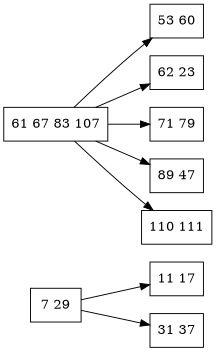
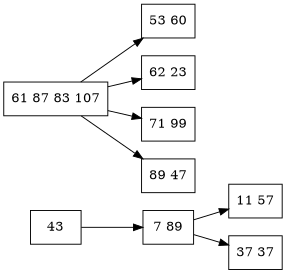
node "61 67 83 107": label "61 67 83 107" -> "61 87 83 107"
node "71 79": label "71 79" -> "71 99"
node "43": added
node "110 111": removed
node "11 17": label "11 17" -> "11 57"
node "7 29": label "7 29" -> "7 89"
node "31 37": label "31 37" -> "37 37"
